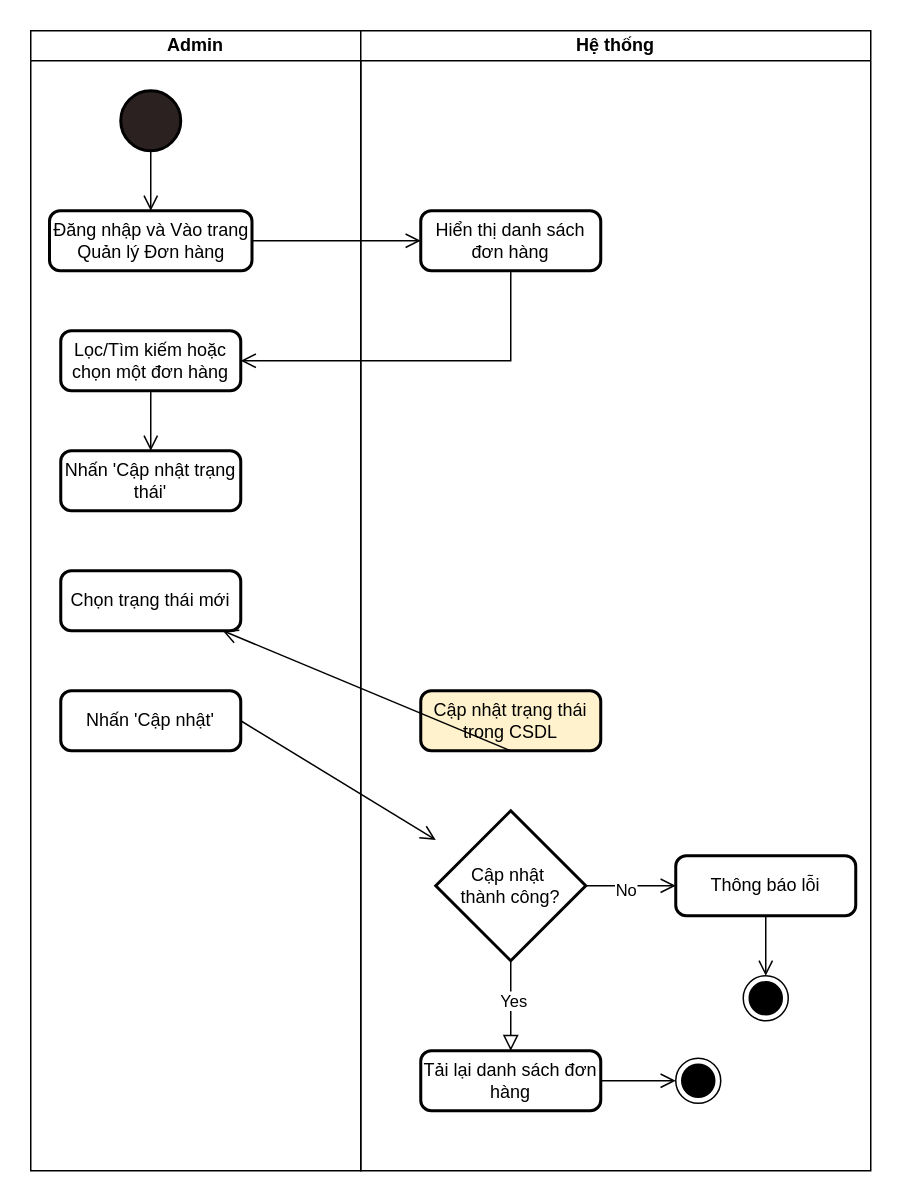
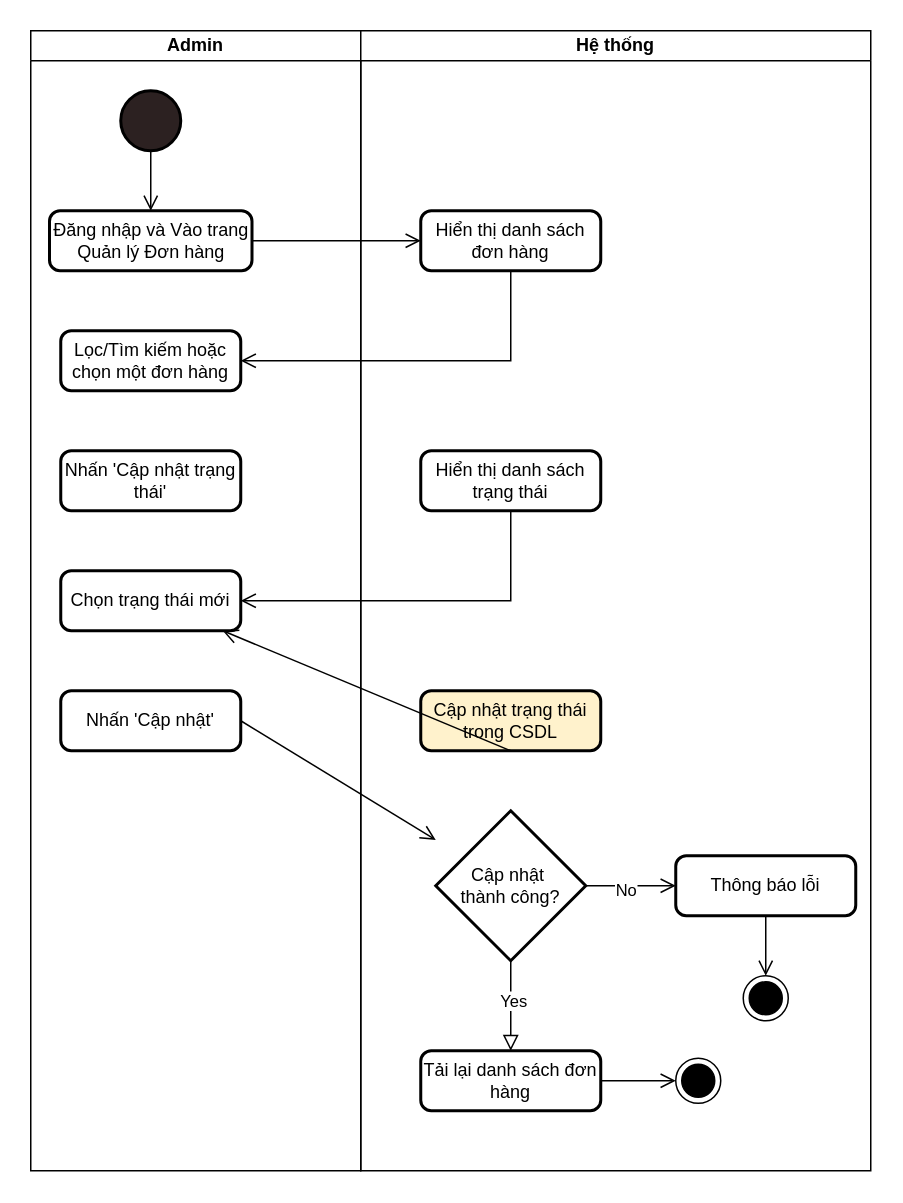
edge "Lọc/Tìm kiếm hoặc chọn một đơn hàng" -> "Nhấn 'Cập nhật trạng thái'": removed
node "Hiển thị danh sách trạng thái": added
edge "Hiển thị danh sách trạng thái" -> "Chọn trạng thái mới": added
